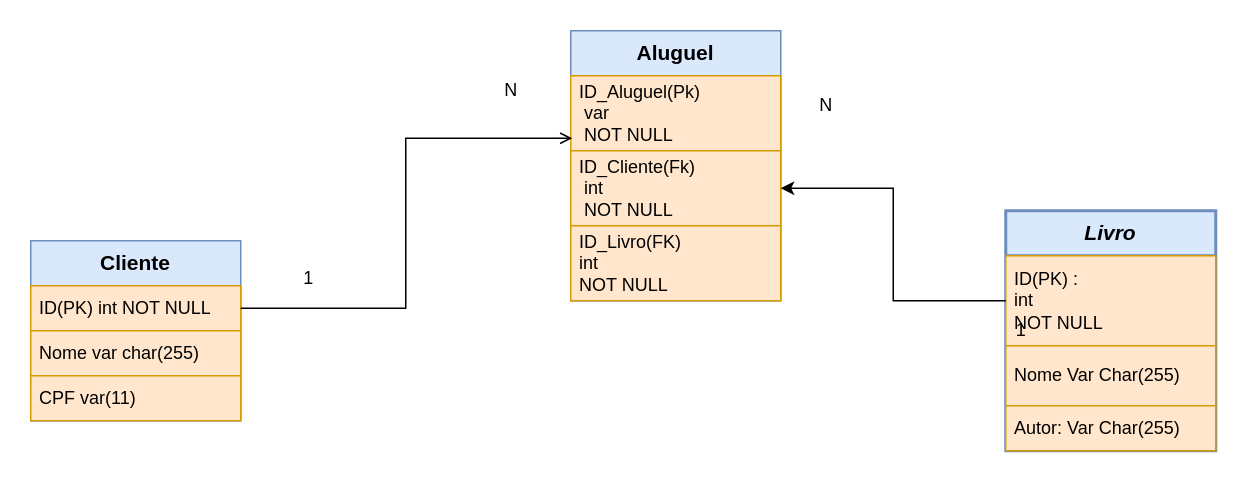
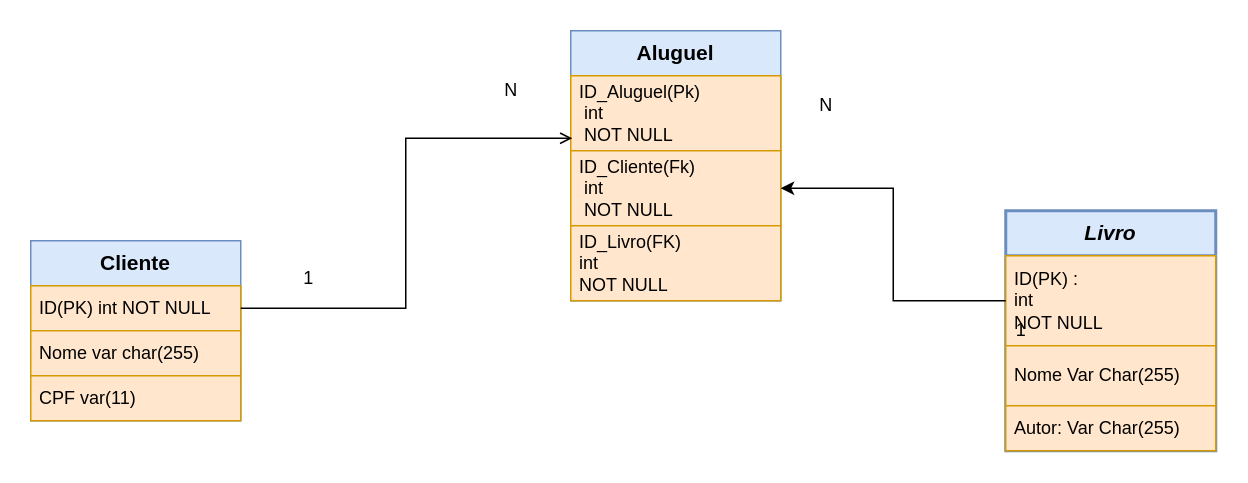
node "ID_Aluguel(Pk) var NOT NULL": label "ID_Aluguel(Pk) var NOT NULL" -> "ID_Aluguel(Pk) int NOT NULL"
